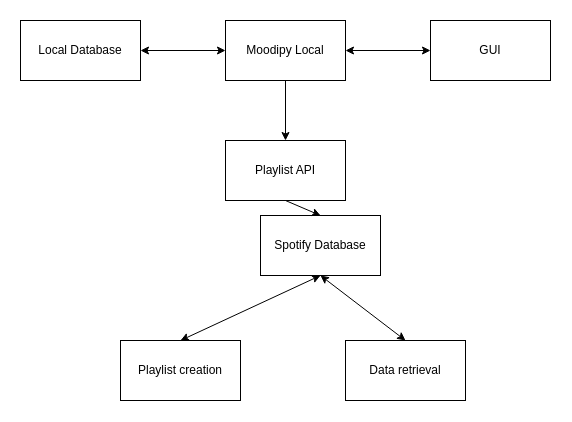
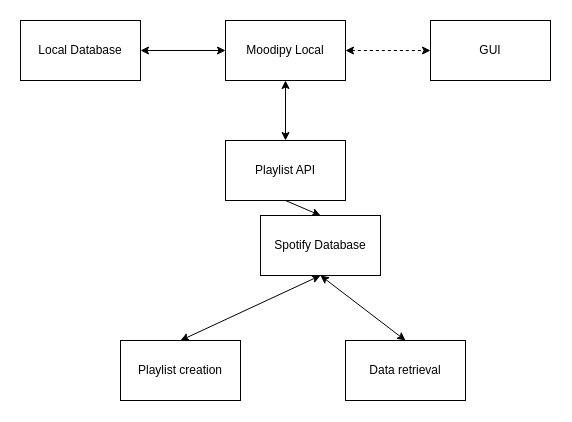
edge "Moodipy Local" -- "GUI": style solid -> dashed
edge "Moodipy Local" -> "Playlist API": arrowhead none -> classic
